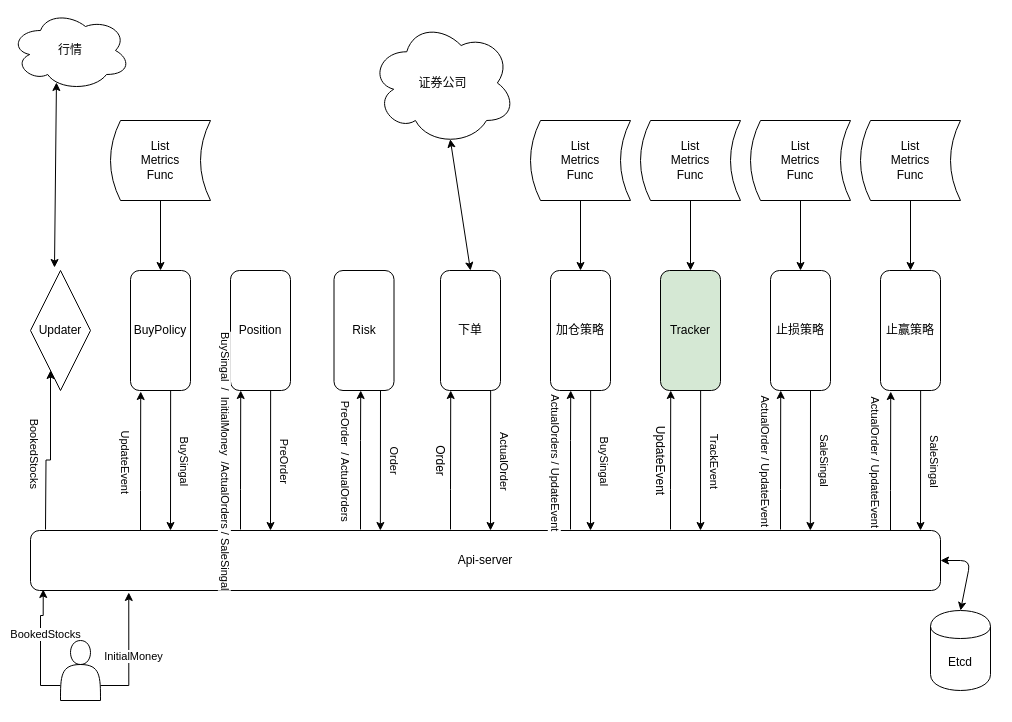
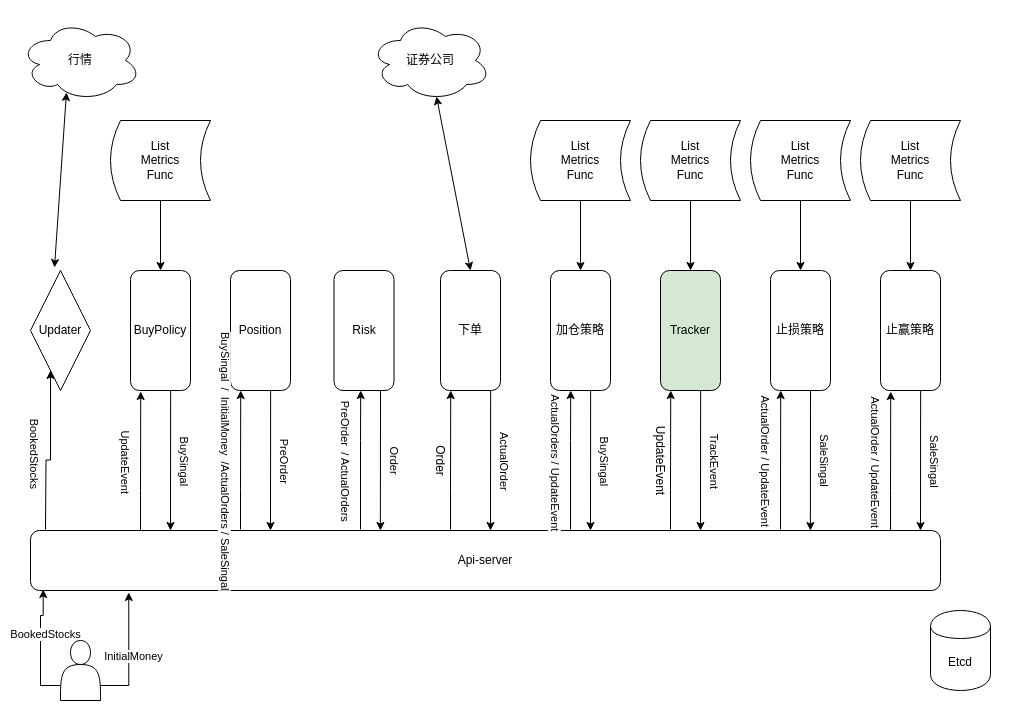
node "行情": moved (71, 51) -> (81, 61)
node "证券公司": size 145x125 -> 120x80
edge "Api-server" -- "Etcd": removed
